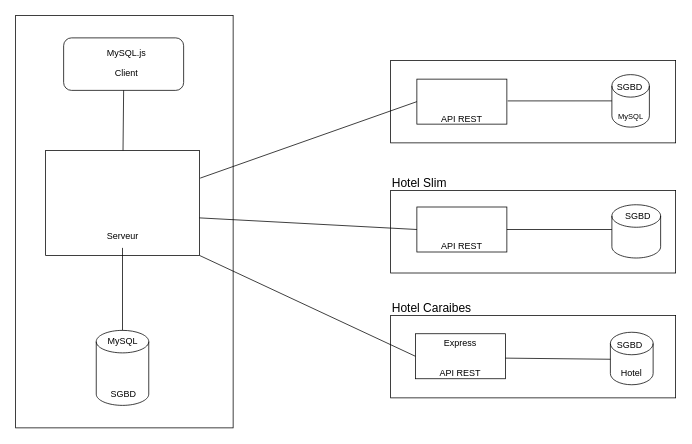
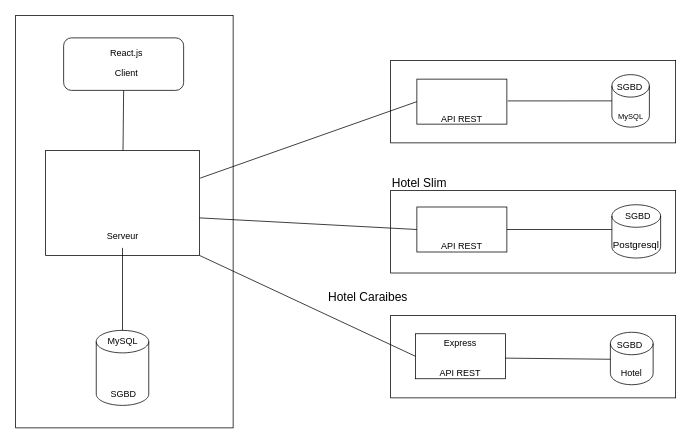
node "MySQL.js": label "MySQL.js" -> "React.js"
node "Postgresql": added
node "Hotel Caraibes": moved (443, 305) -> (379, 294)
